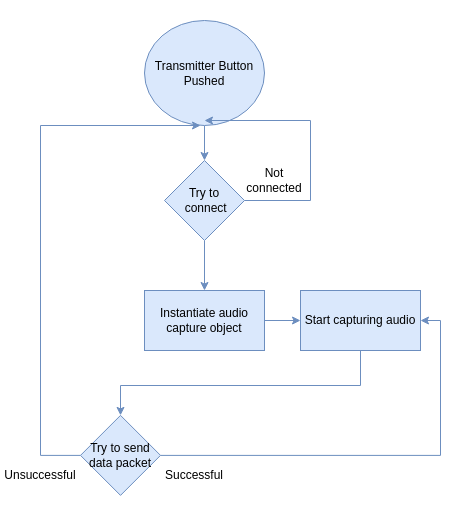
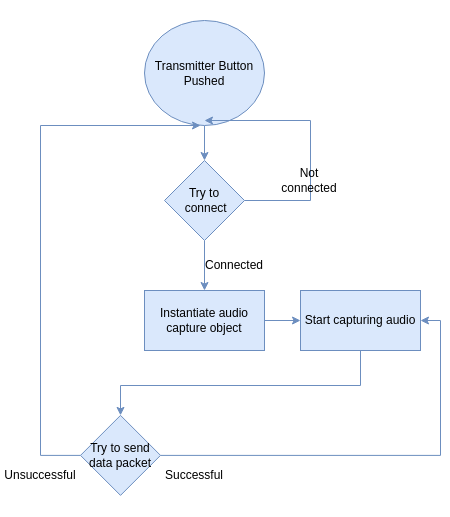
node "Not connected": moved (275, 181) -> (310, 181)
node "Connected": added
